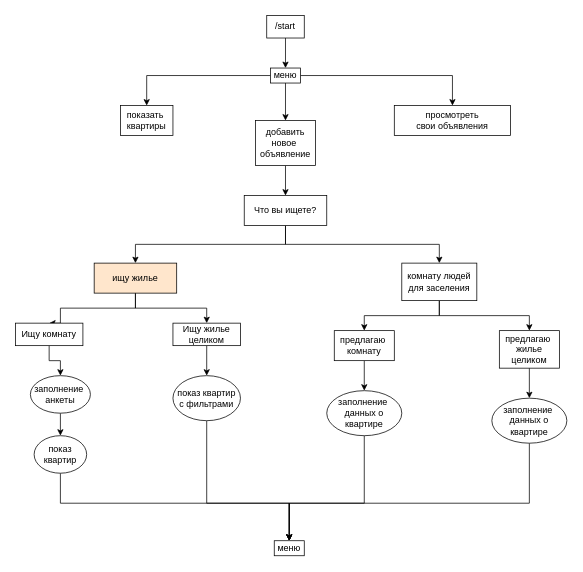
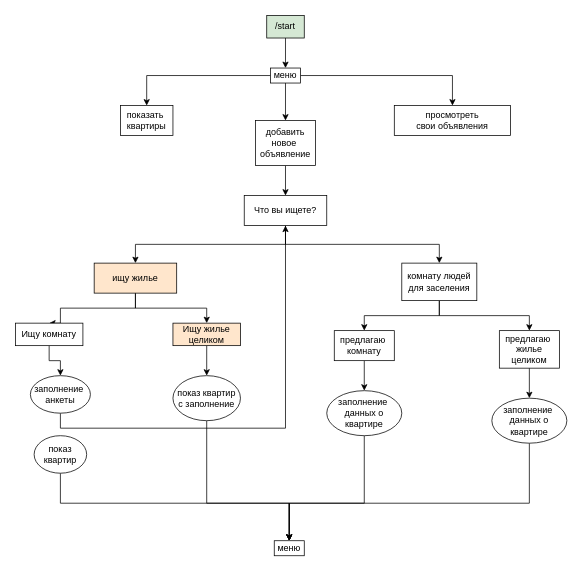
node "/start": fillcolor #ffffff -> #d5e8d4
node "Ищу жилье целиком": fillcolor #ffffff -> #ffe6cc
node "показ квартир с фильтрами": label "показ квартир с фильтрами" -> "показ квартир с заполнение"
edge "заполнение анкеты" -> "показ квартир": now "заполнение анкеты" -> "Что вы ищете?"
